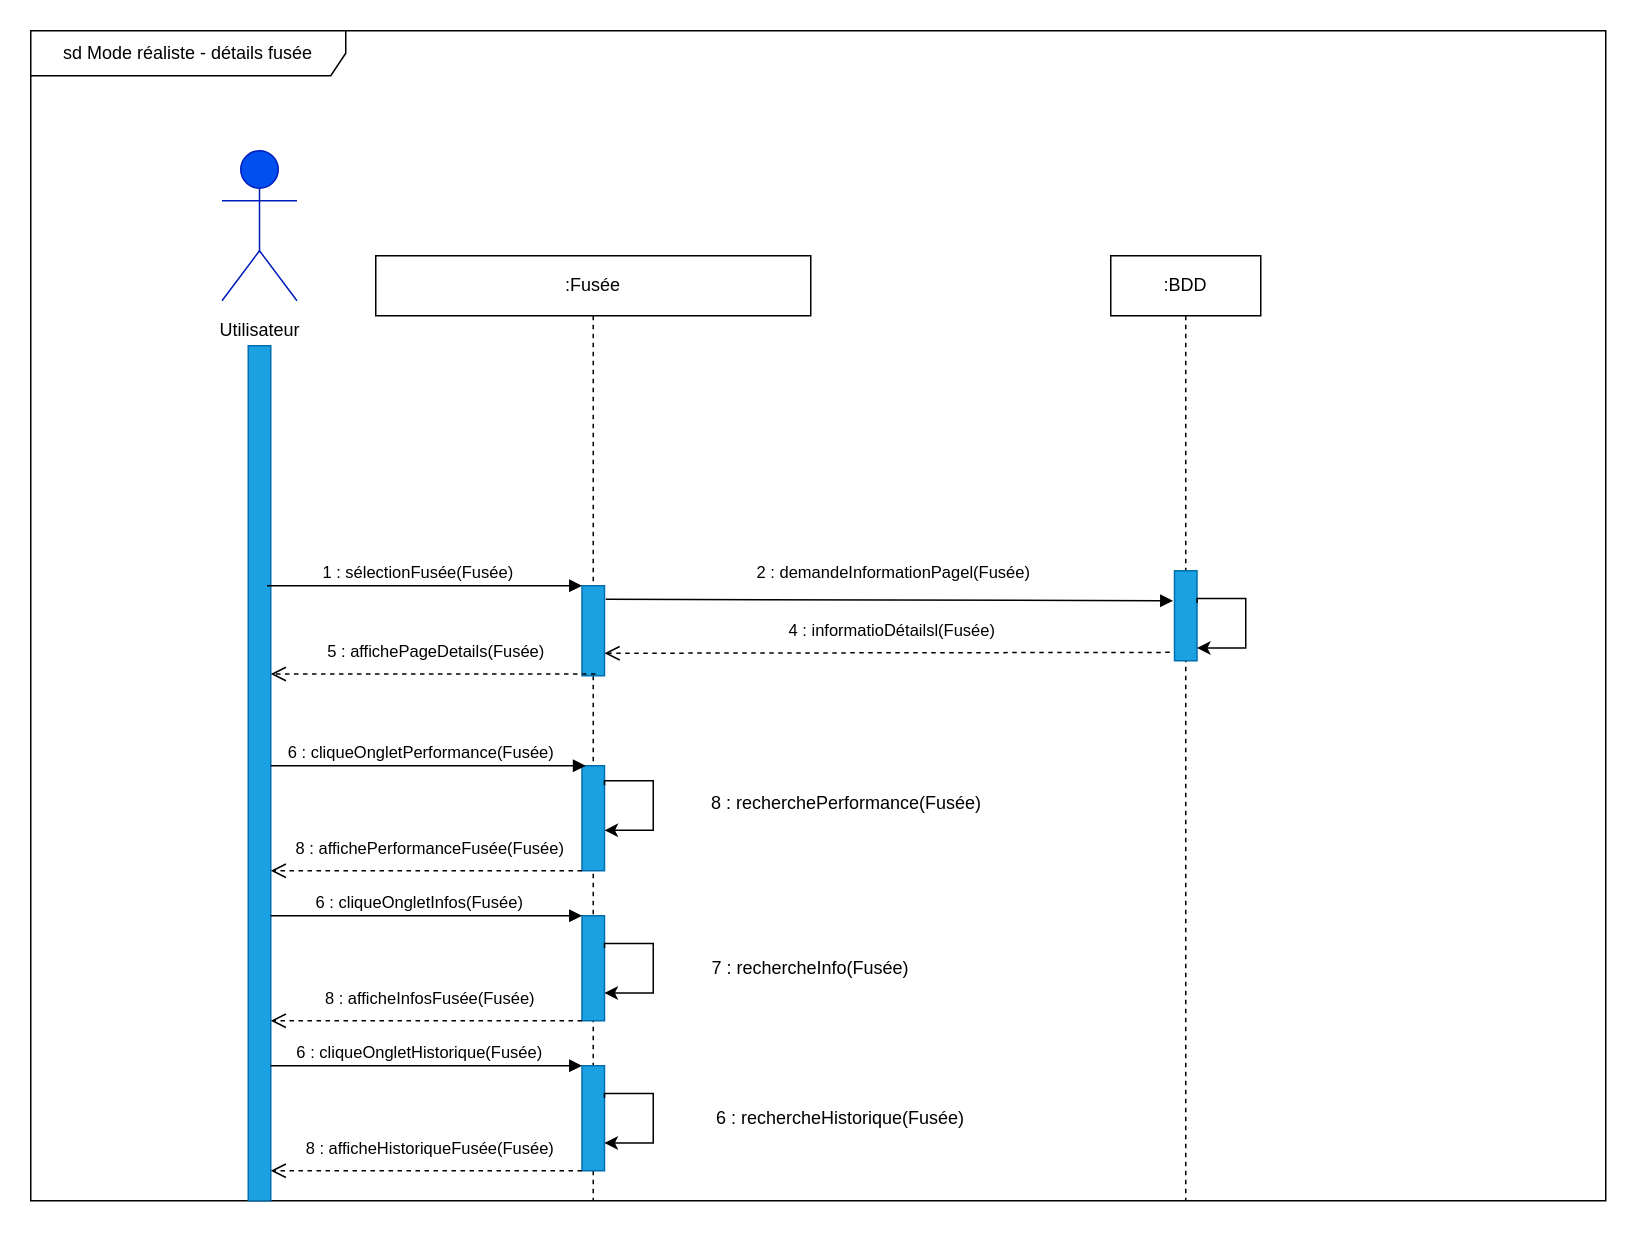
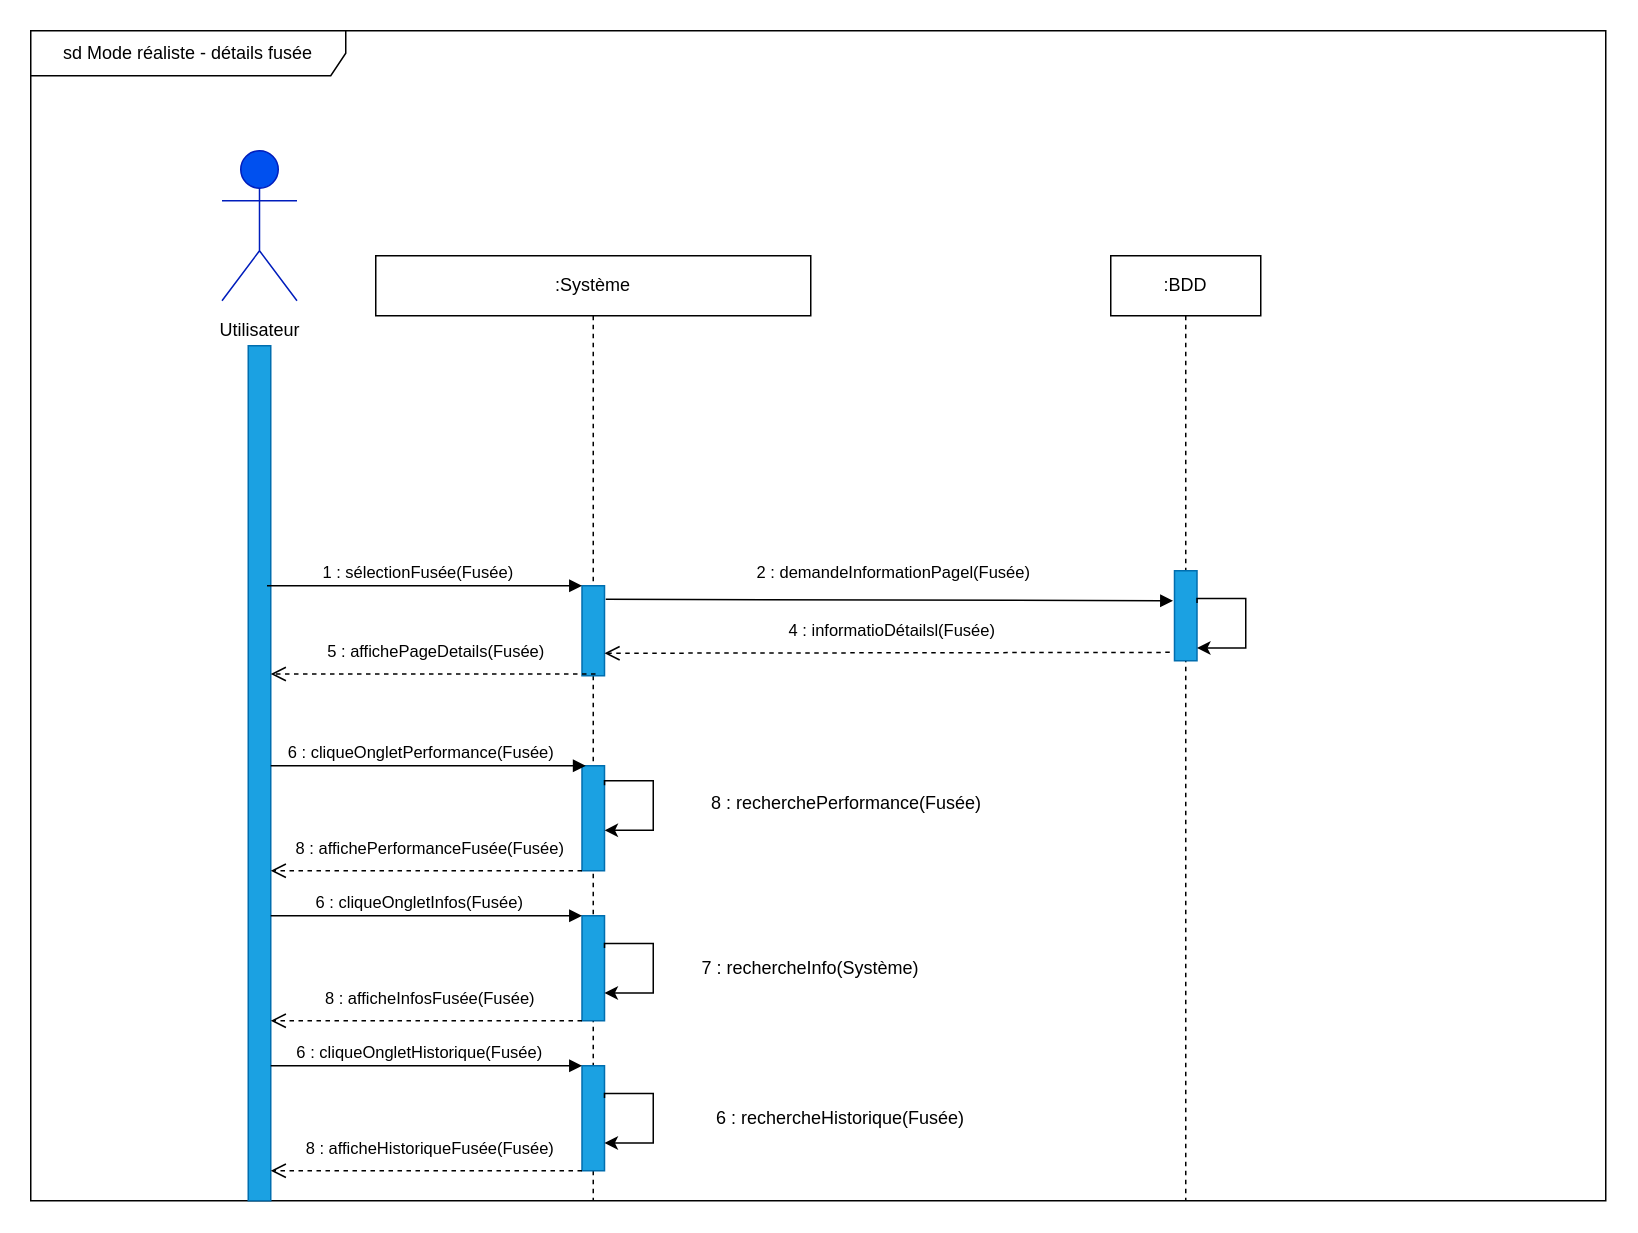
node ":Fusée": label ":Fusée" -> ":Système"
node "7 : rechercheInfo(Fusée)": label "7 : rechercheInfo(Fusée)" -> "7 : rechercheInfo(Système)"
